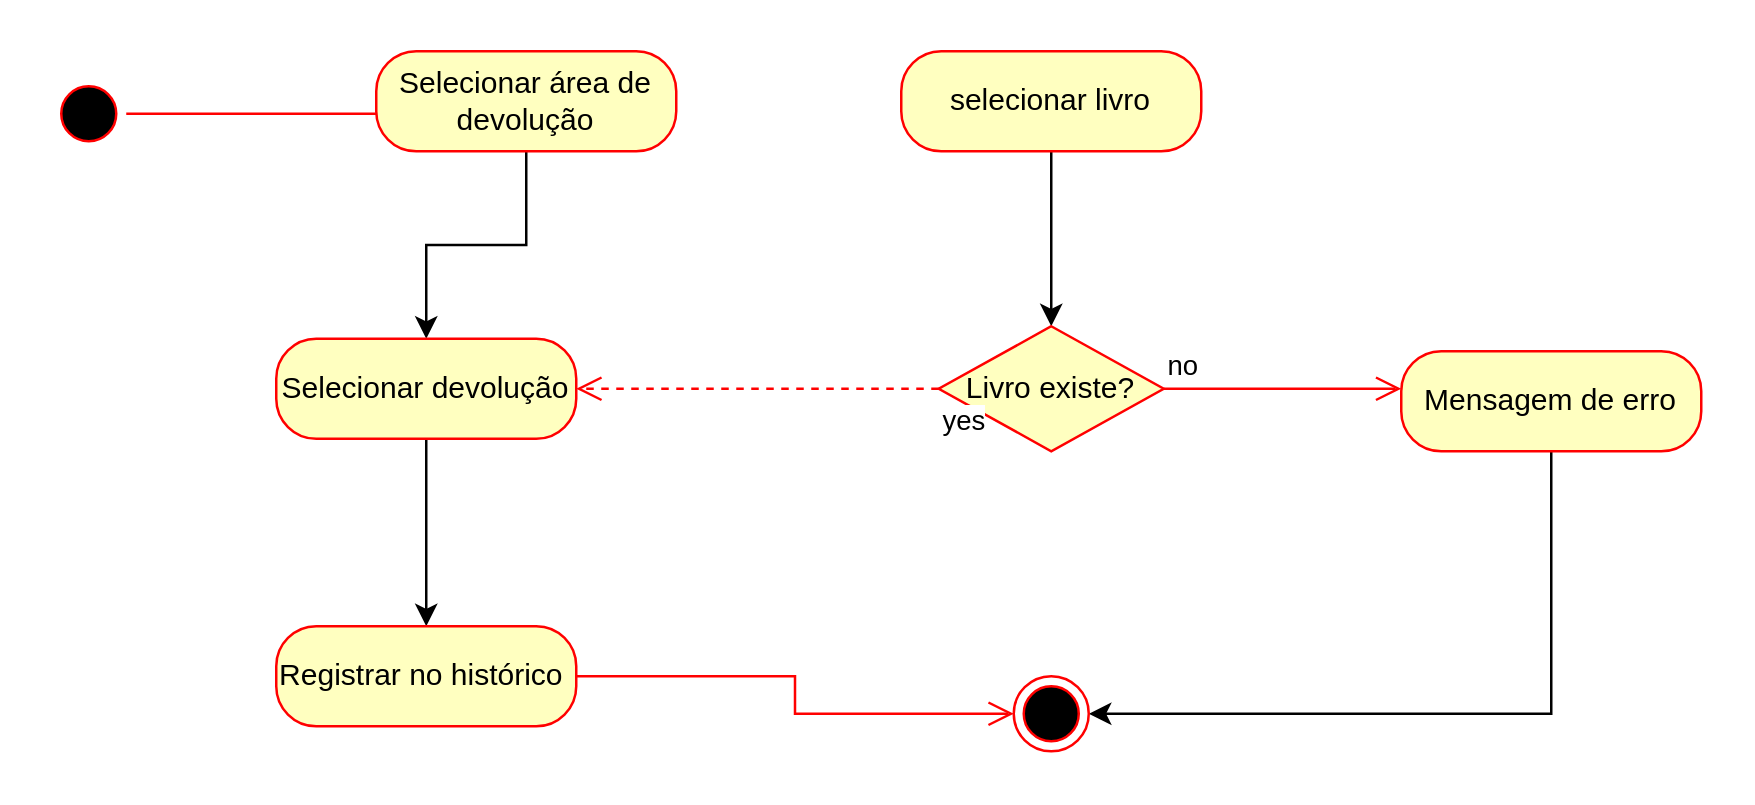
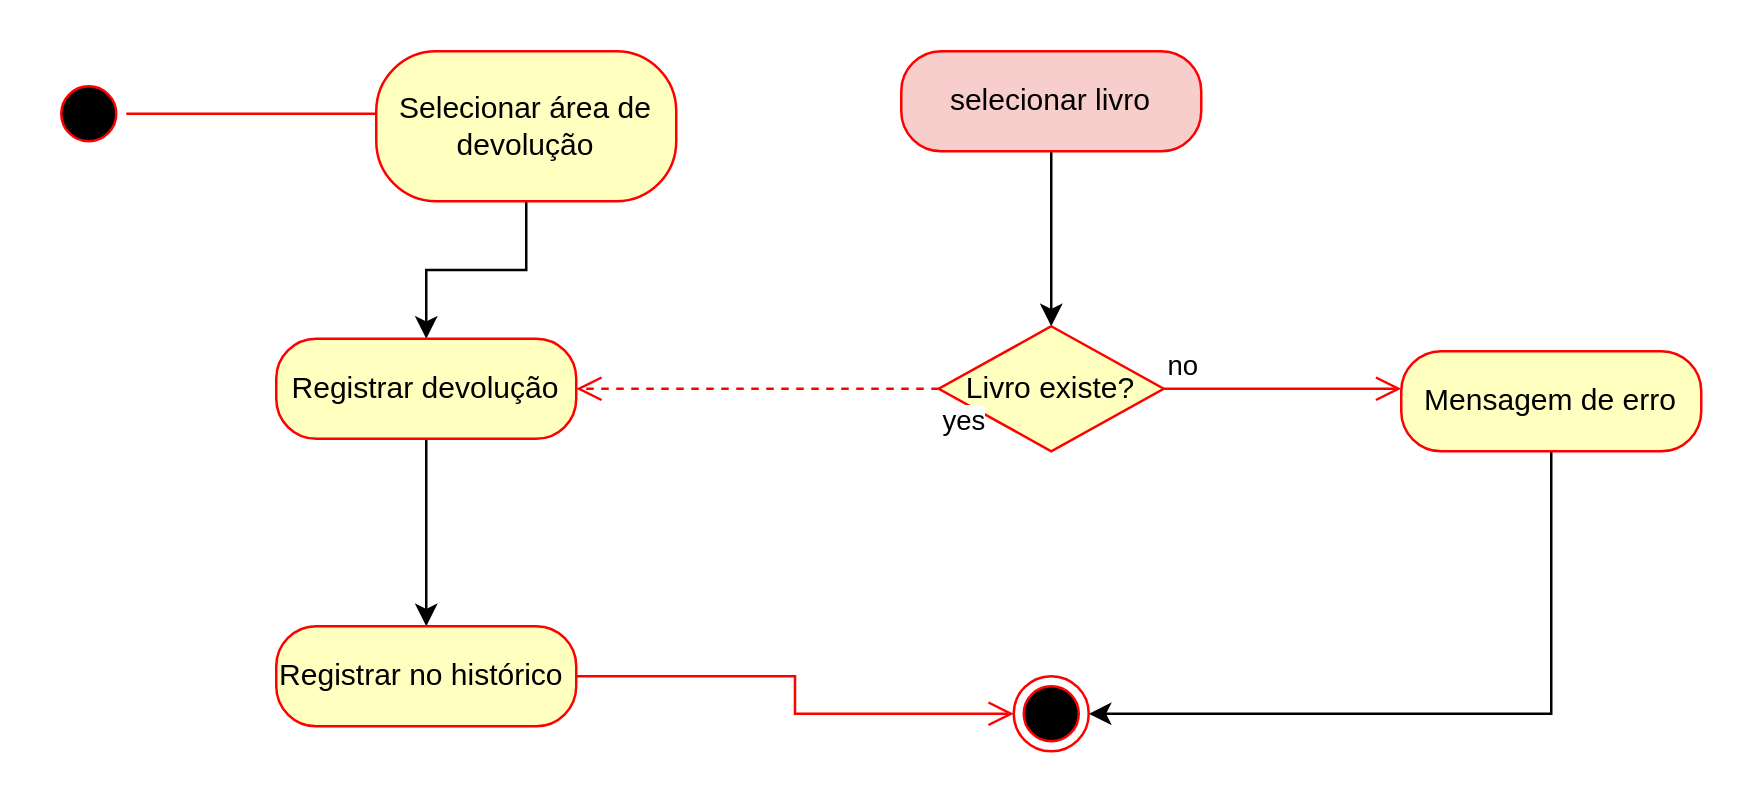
node "Selecionar área de devolução": size 300x100 -> 300x150
node "selecionar livro": fillcolor #ffffc0 -> #f8cecc
node "Selecionar devolução": label "Selecionar devolução" -> "Registrar devolução"
